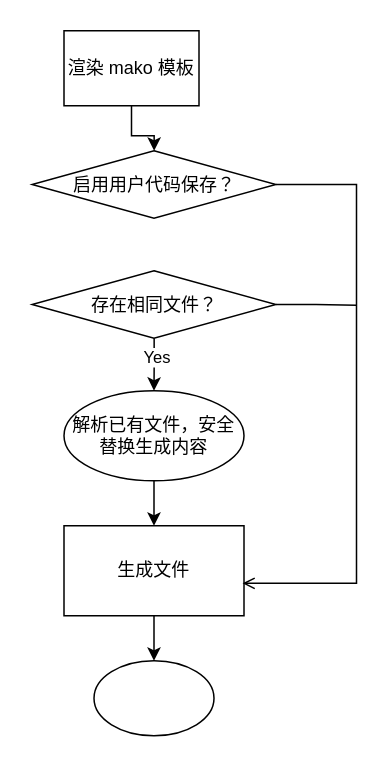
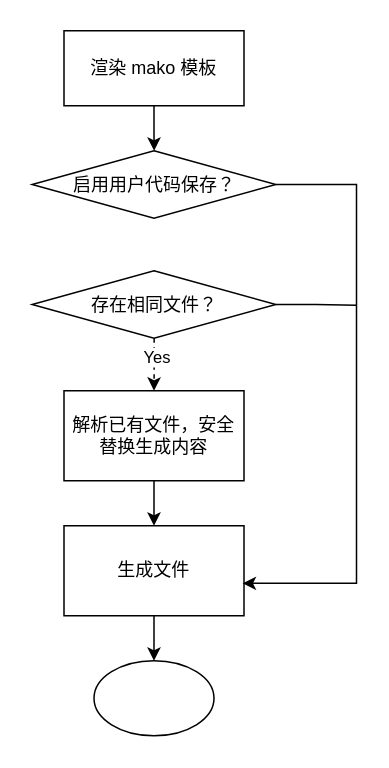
node "渲染 mako 模板": size 135x75 -> 180x75
edge "存在相同文件？" -> "解析已有文件，安全替换生成内容": style solid -> dashed
node "解析已有文件，安全替换生成内容": shape ellipse -> rectangle
edge "启用用户代码保存？" -> "生成文件": arrowhead open -> classic
